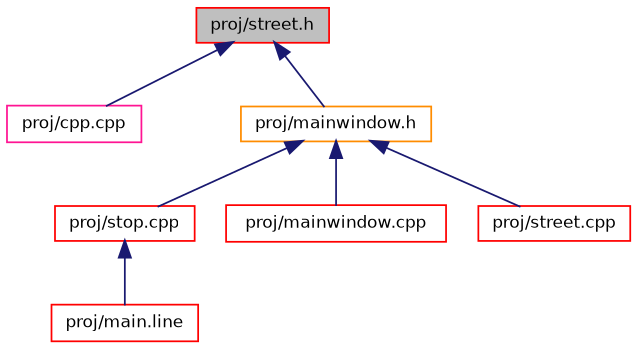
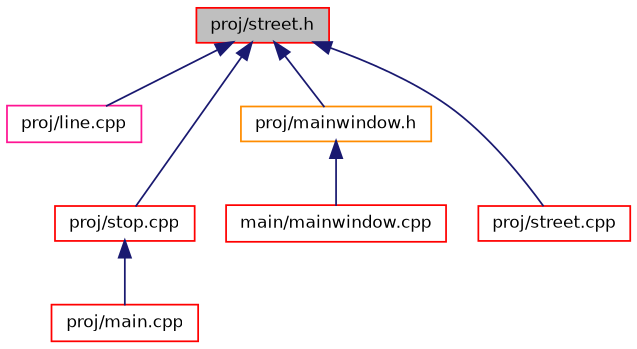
node "proj/cpp.cpp": label "proj/cpp.cpp" -> "proj/line.cpp"
edge "proj/stop.cpp" -> "proj/mainwindow.h": now "proj/stop.cpp" -> "proj/street.h"
edge "proj/street.cpp" -> "proj/mainwindow.h": now "proj/street.cpp" -> "proj/street.h"
node "proj/mainwindow.cpp": label "proj/mainwindow.cpp" -> "main/mainwindow.cpp"
node "proj/main.line": label "proj/main.line" -> "proj/main.cpp"
